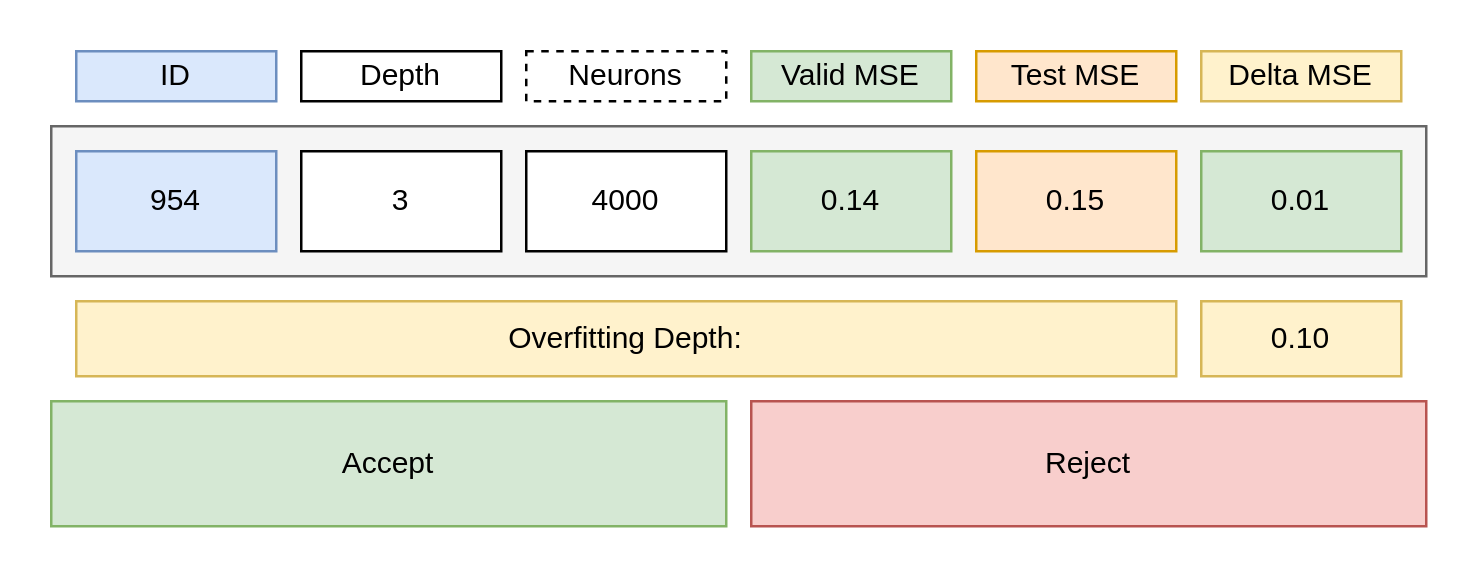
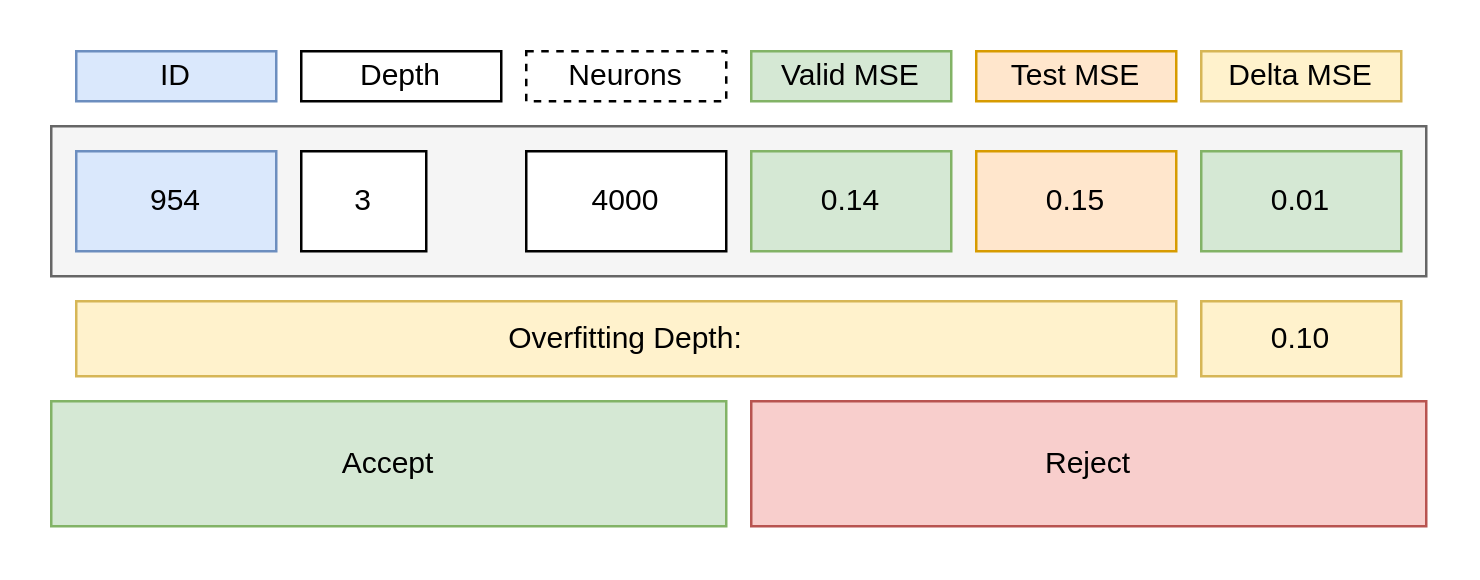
node "3": size 200x100 -> 125x100
